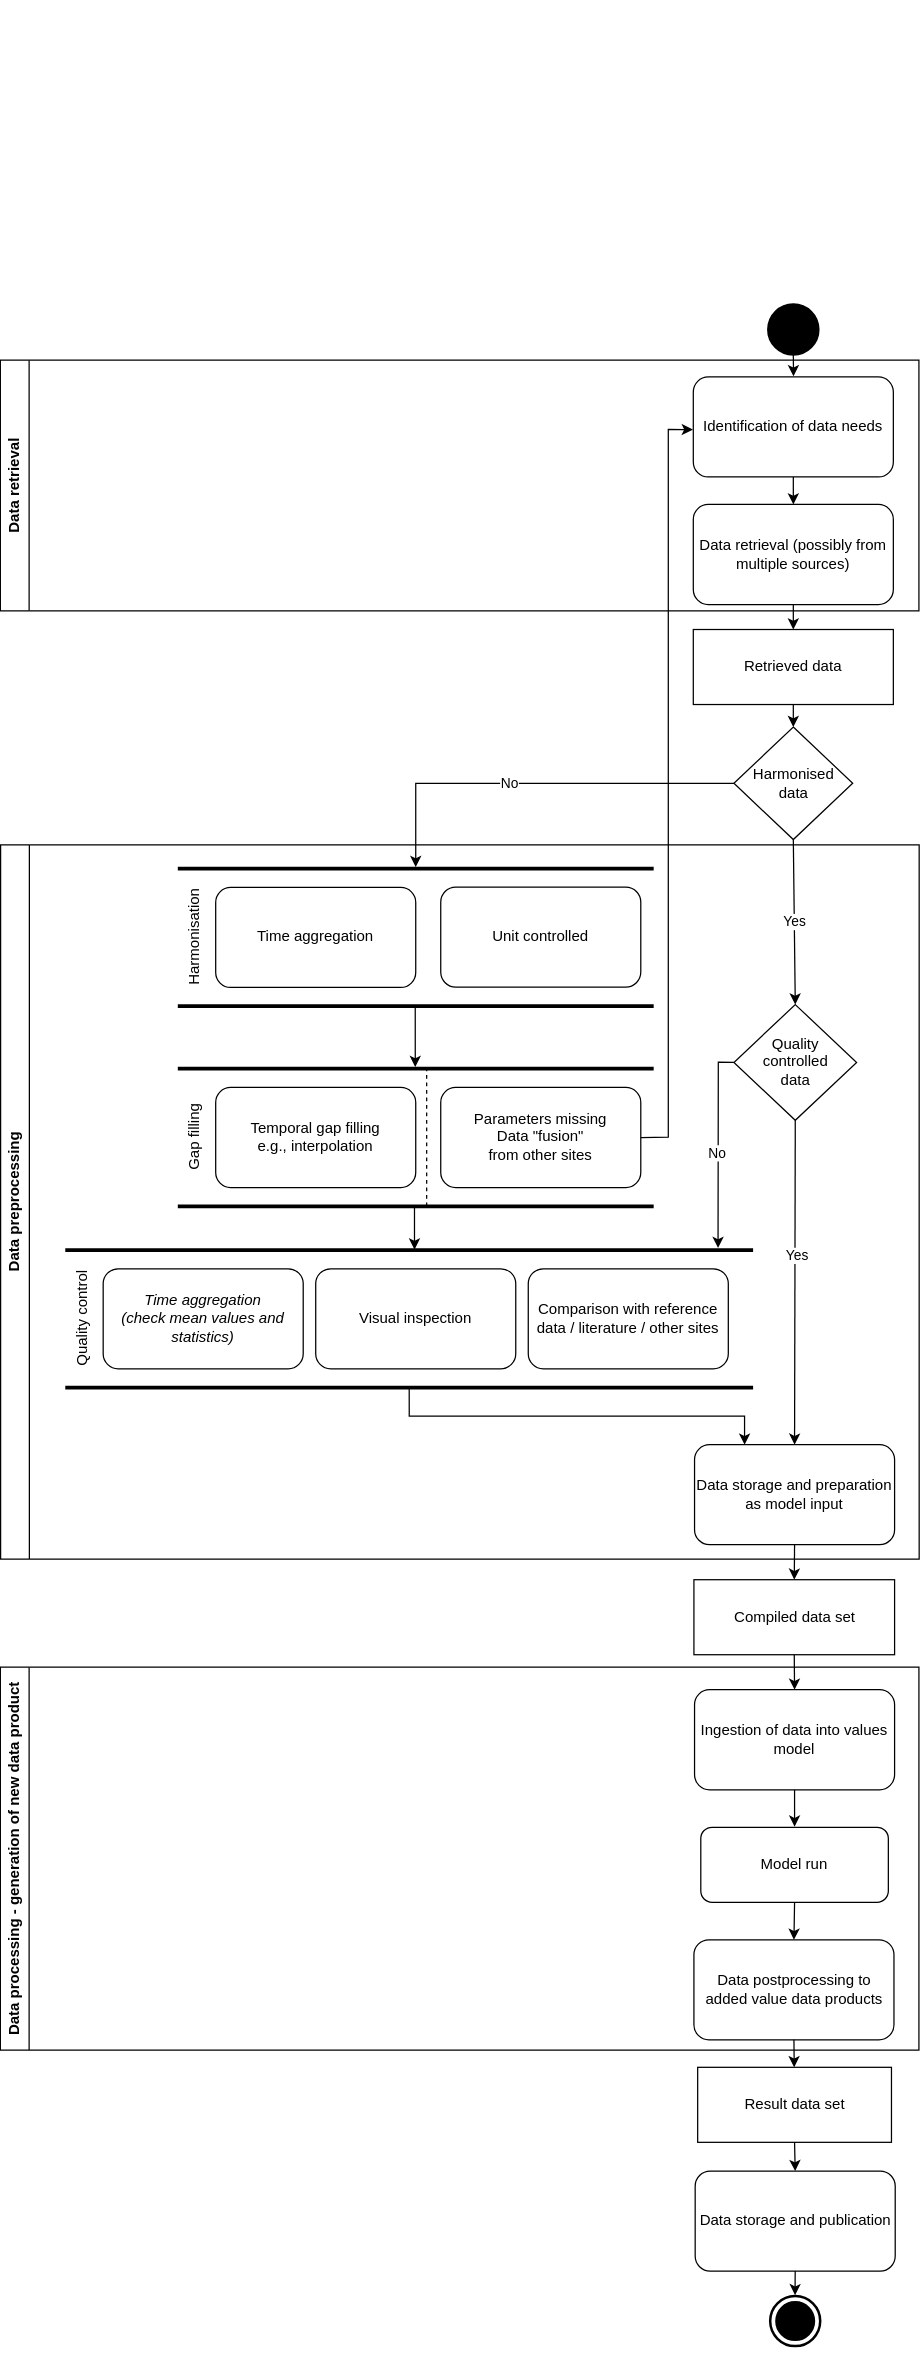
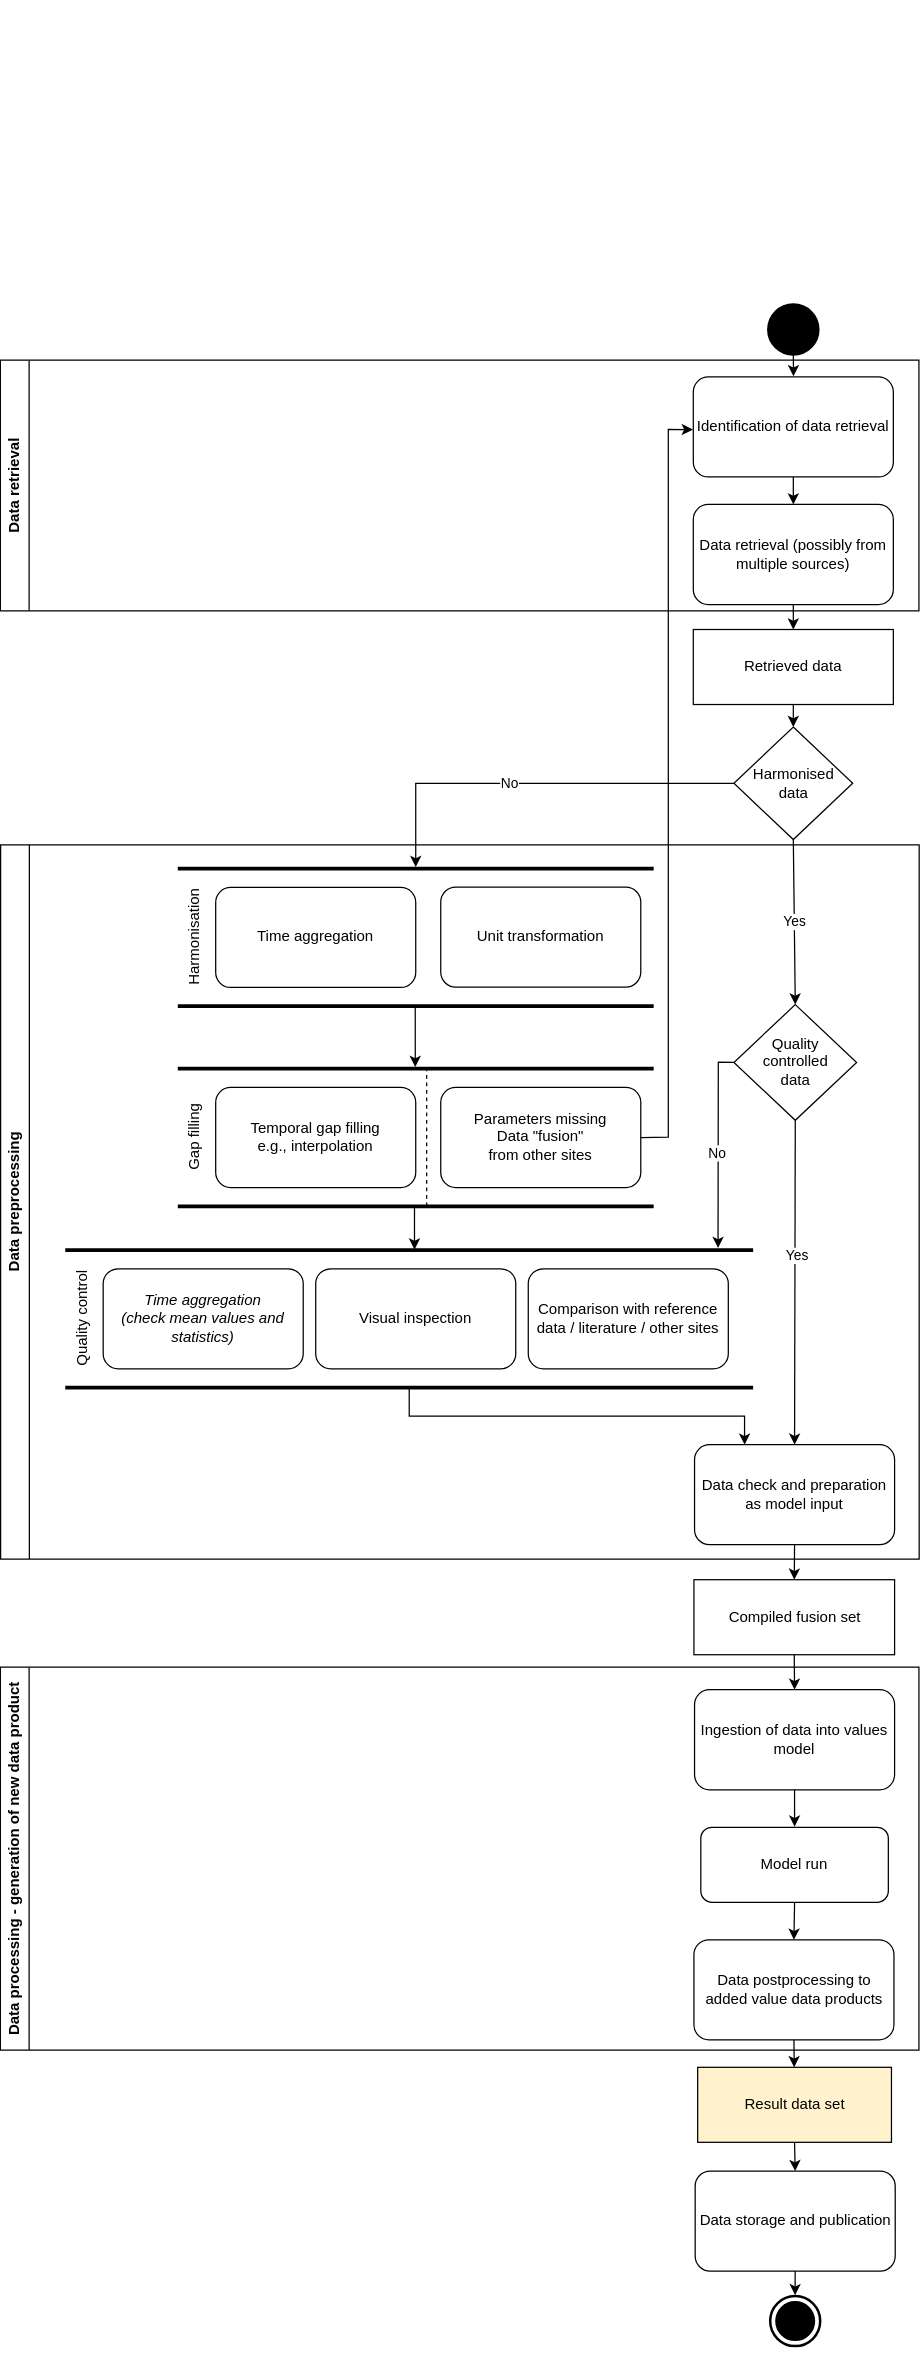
node "Identification of data needs": label "Identification of data needs" -> "Identification of data retrieval"
node "Unit controlled": label "Unit controlled" -> "Unit transformation"
node "Data storage and preparation as model input": label "Data storage and preparation as model input" -> "Data check and preparation as model input"
node "Compiled data set": label "Compiled data set" -> "Compiled fusion set"
node "Result data set": fillcolor #ffffff -> #fff2cc
